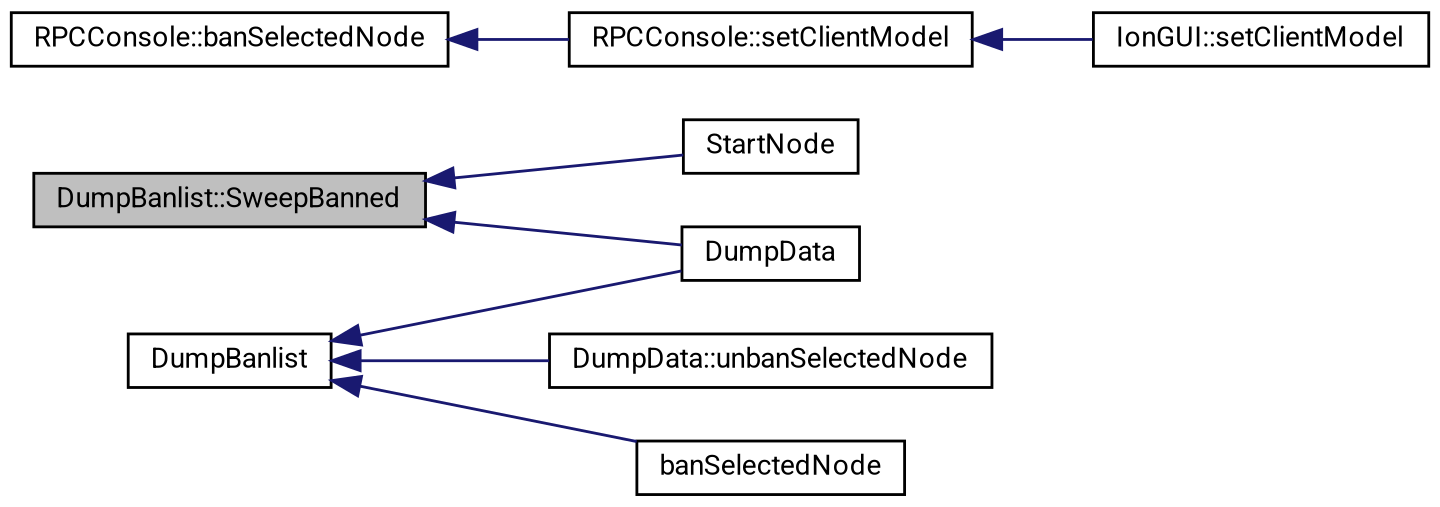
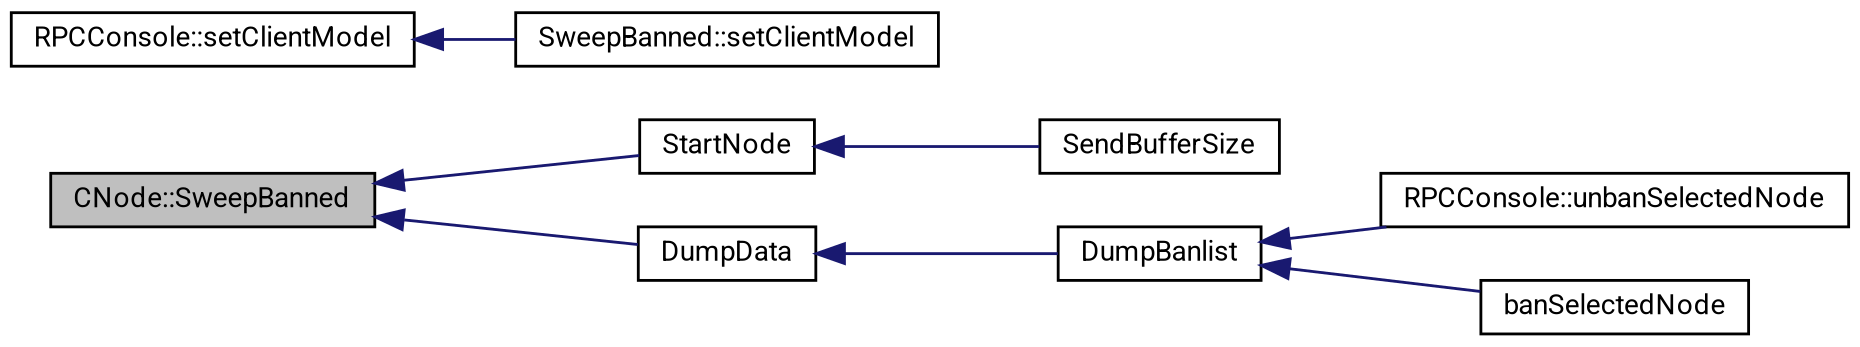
node "RPCConsole::banSelectedNode": removed
node "IonGUI::setClientModel": label "IonGUI::setClientModel" -> "SweepBanned::setClientModel"
node "SendBufferSize": added
node "DumpBanlist::SweepBanned": label "DumpBanlist::SweepBanned" -> "CNode::SweepBanned"
edge "DumpData" -> "DumpBanlist": reversed
node "DumpData::unbanSelectedNode": label "DumpData::unbanSelectedNode" -> "RPCConsole::unbanSelectedNode"
